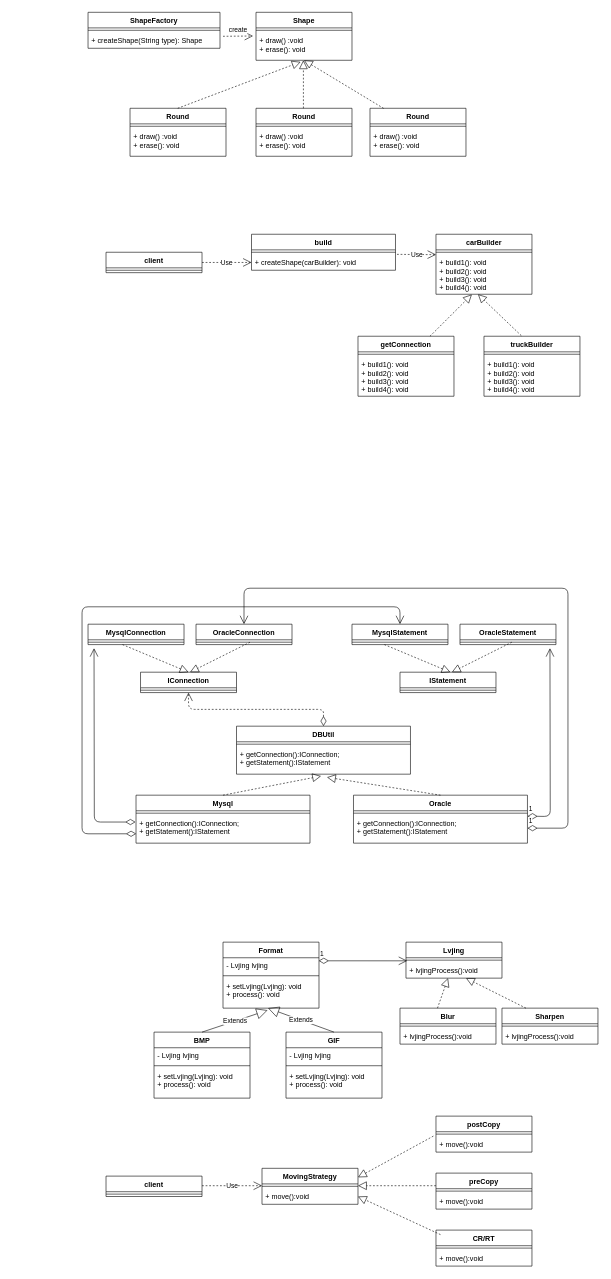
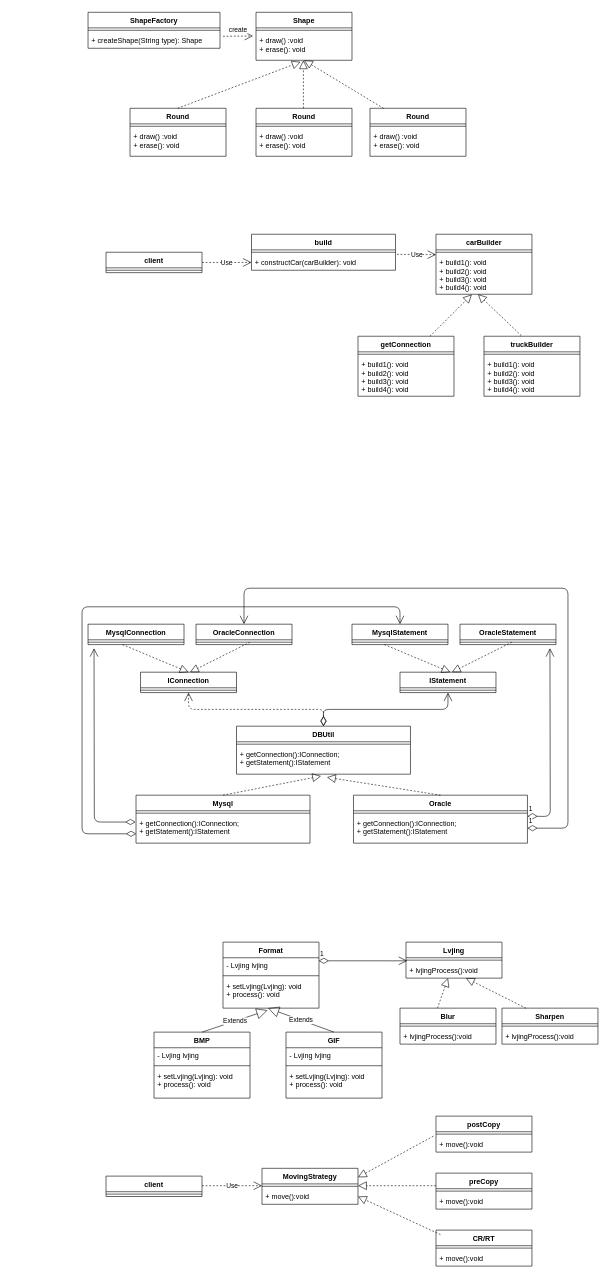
node "+ createShape(carBuilder): void": label "+ createShape(carBuilder): void" -> "+ constructCar(carBuilder): void"
edge "IStatement" -- "DBUtil": added
